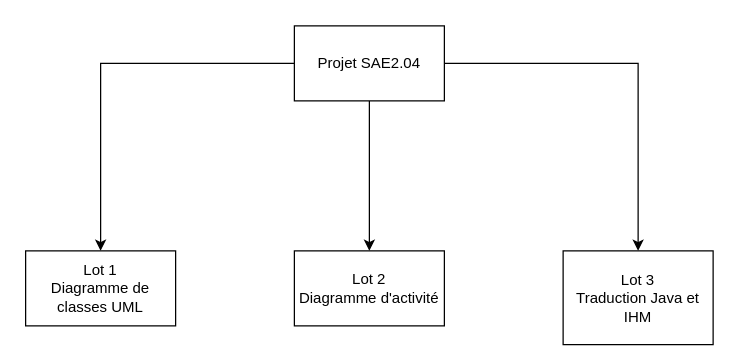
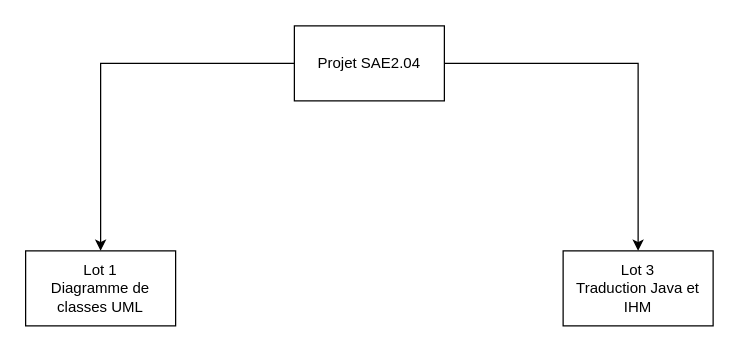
edge "Projet SAE2.04" -> "Lot 2 Diagramme d'activité": removed
node "Lot 2 Diagramme d'activité": removed
node "Lot 3 Traduction Java et IHM": size 150x94 -> 150x75
